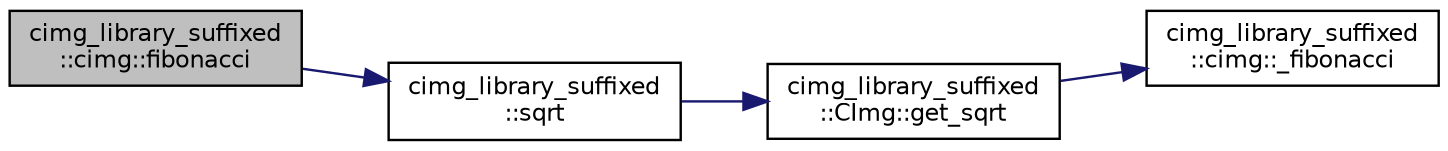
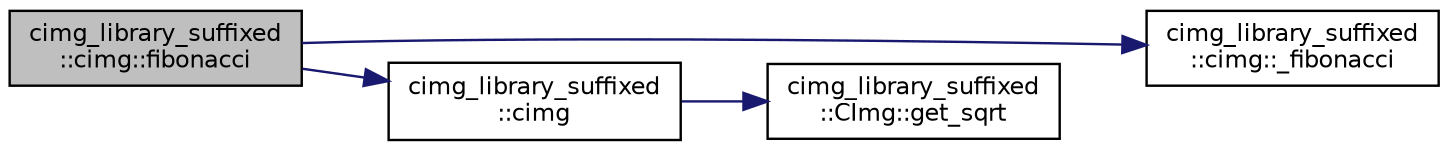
edge "cimg_library_suffixed ::CImg::get_sqrt" -> "cimg_library_suffixed ::cimg::_fibonacci": now "cimg_library_suffixed ::cimg::fibonacci" -> "cimg_library_suffixed ::cimg::_fibonacci"
node "cimg_library_suffixed ::sqrt": label "cimg_library_suffixed ::sqrt" -> "cimg_library_suffixed ::cimg"
